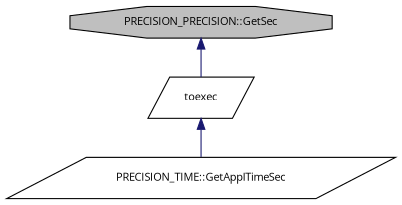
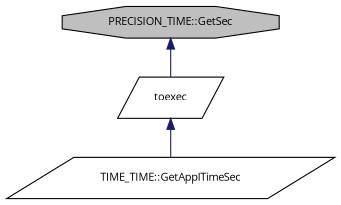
node "PRECISION_PRECISION::GetSec": label "PRECISION_PRECISION::GetSec" -> "PRECISION_TIME::GetSec"
node "PRECISION_TIME::GetApplTimeSec": label "PRECISION_TIME::GetApplTimeSec" -> "TIME_TIME::GetApplTimeSec"
